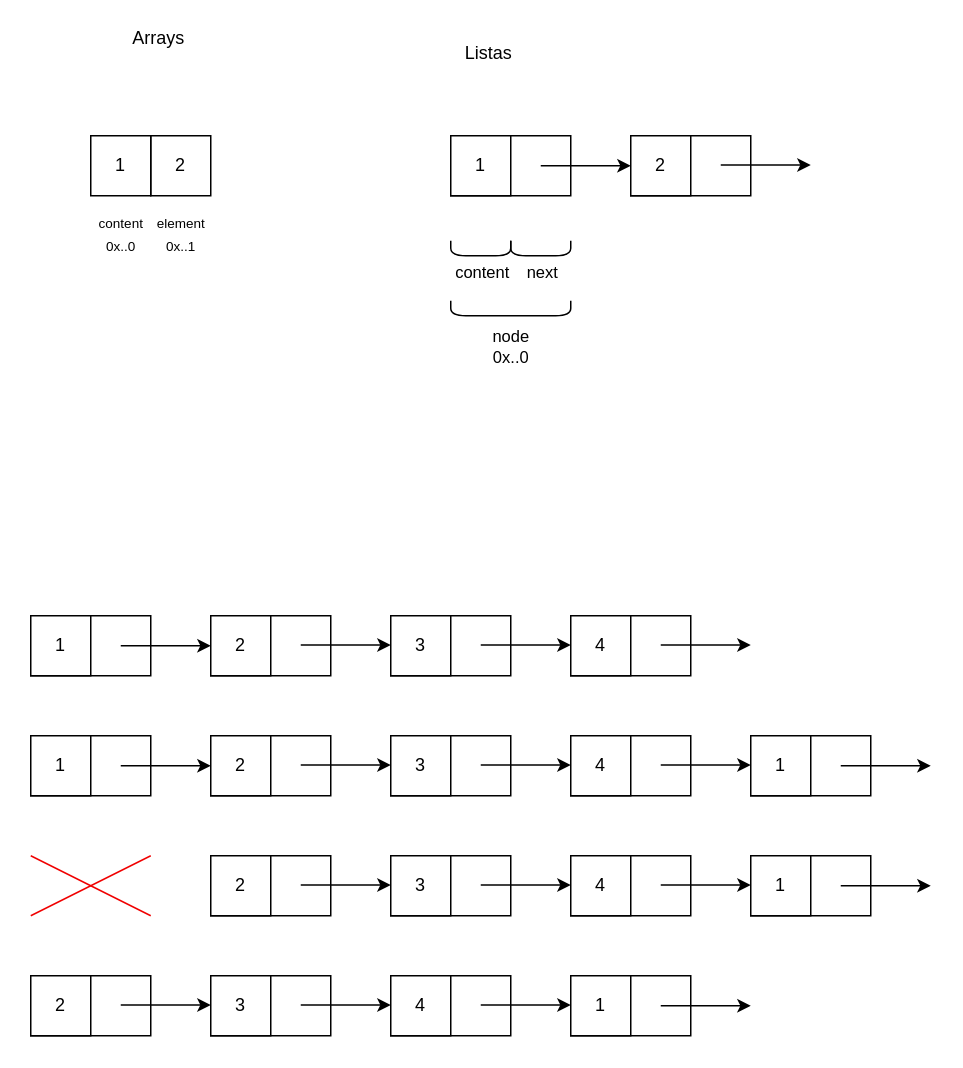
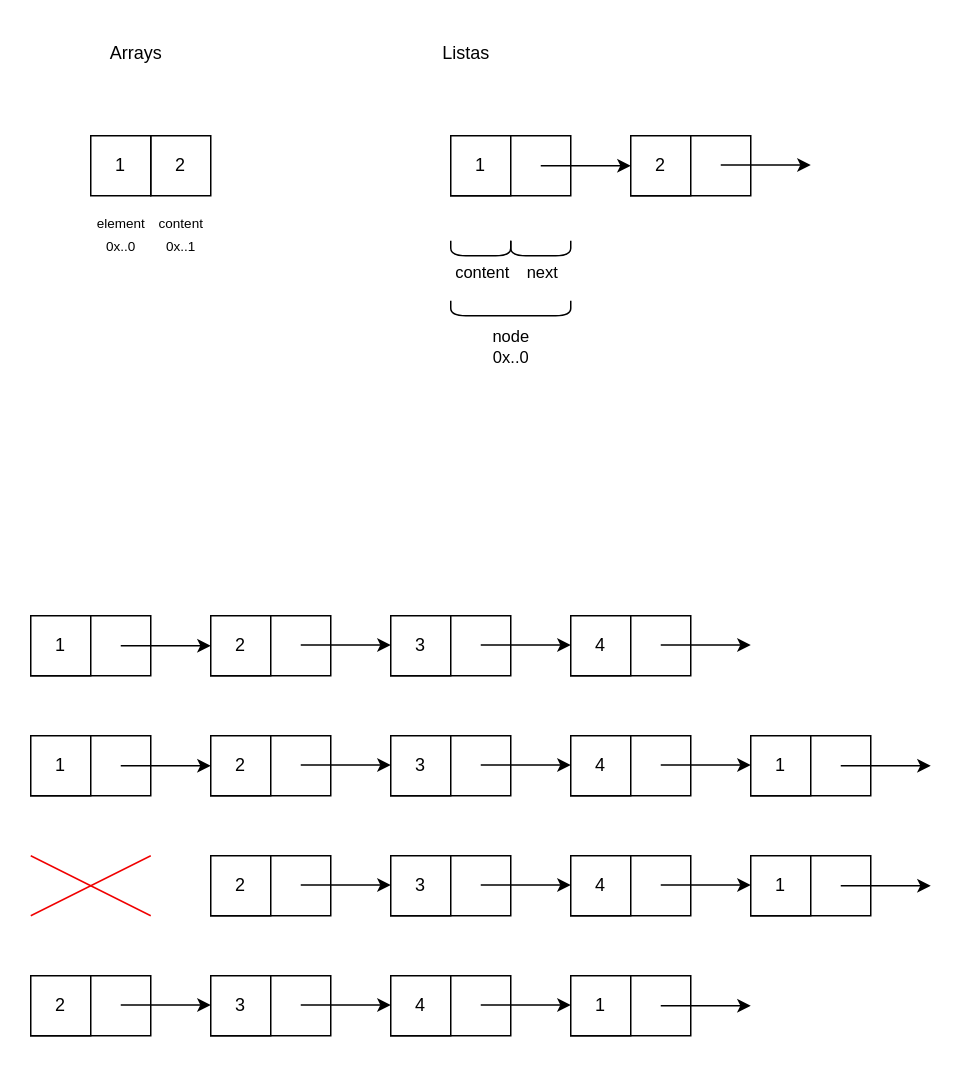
node "Arrays": moved (158, 38) -> (136, 53)
node "Listas": moved (488, 53) -> (466, 53)
node "content 0x..0": label "content 0x..0" -> "element 0x..0"
node "element 0x..1": label "element 0x..1" -> "content 0x..1"
